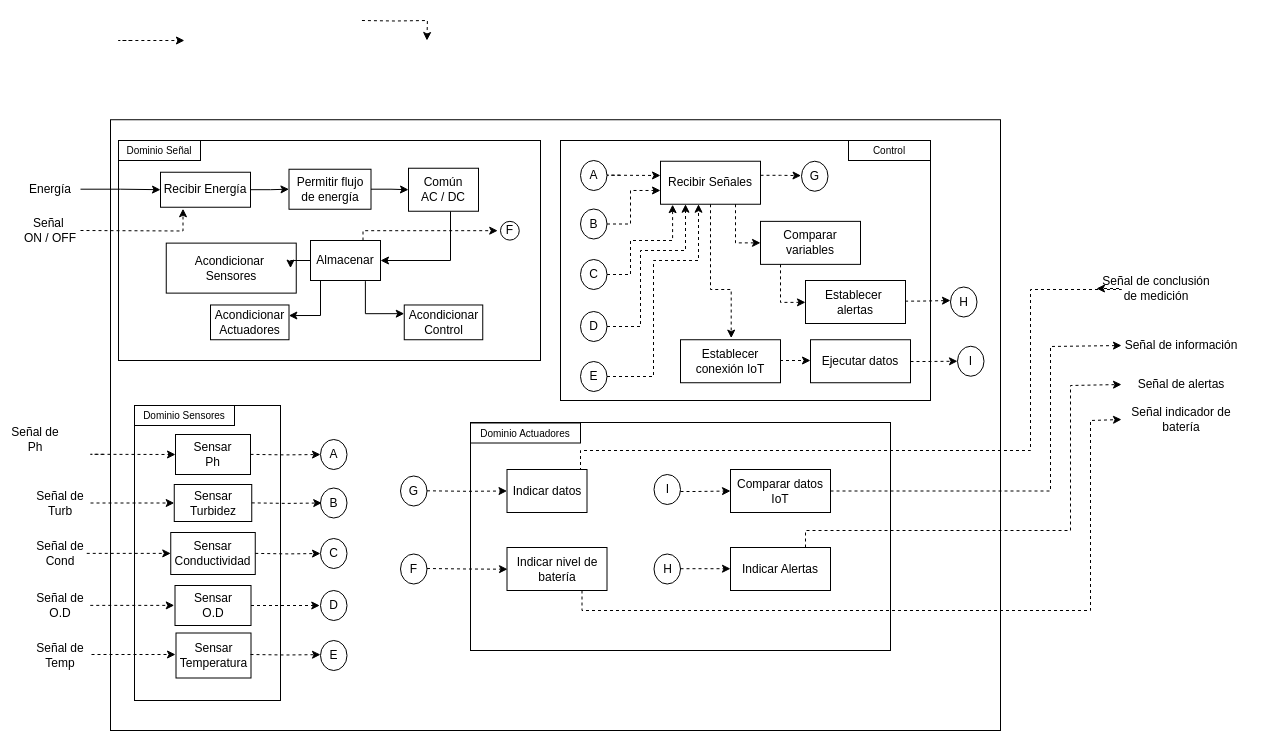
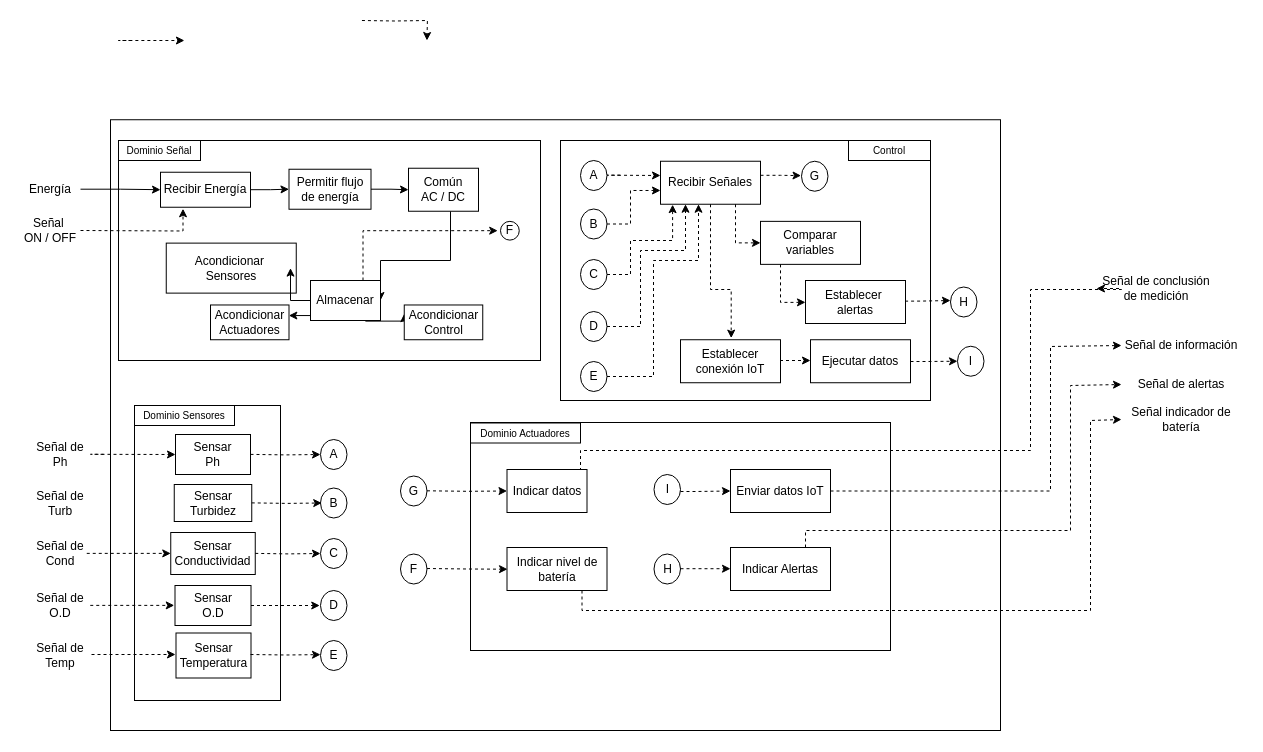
node "Almacenar": moved (346, 261) -> (346, 301)
node "Señal de Ph": moved (36, 440) -> (61, 455)
node "Comparar datos IoT": label "Comparar datos IoT" -> "Enviar datos IoT"
edge "Señal de Turb" -> "Sensar Turbidez": removed
